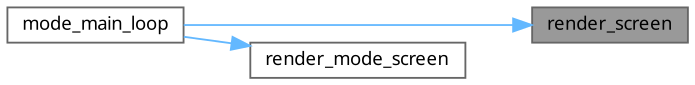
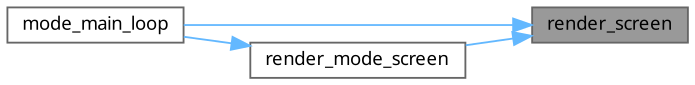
edge "render_mode_screen" -> "render_screen": added
